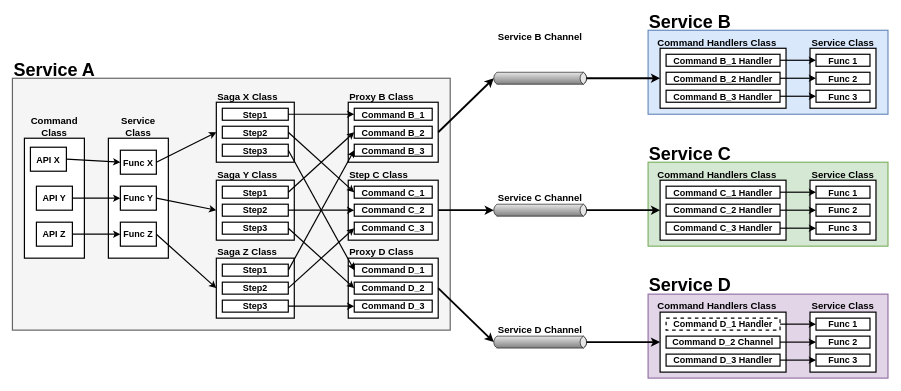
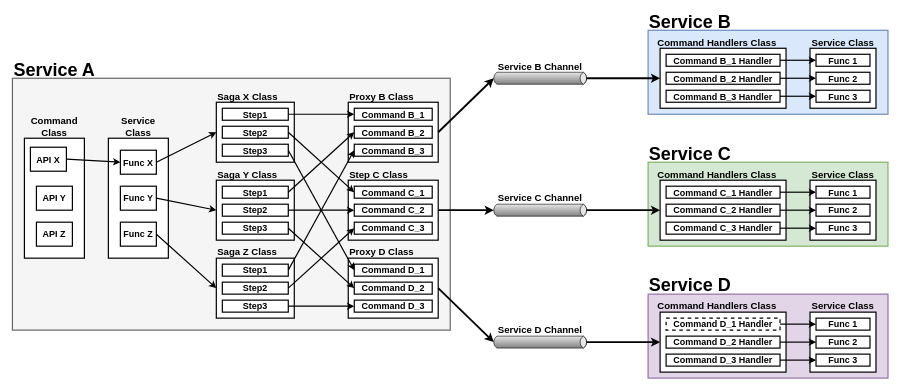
node "Service B Channel": moved (540, 36) -> (540, 66)
edge "API Y" -> "Func Y": removed
edge "API Z" -> "Func Z": removed
node "Command D_2 Channel": label "Command D_2 Channel" -> "Command D_2 Handler"
